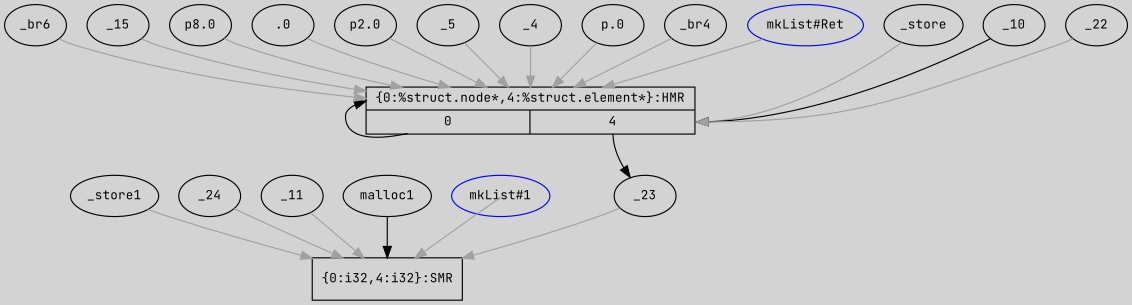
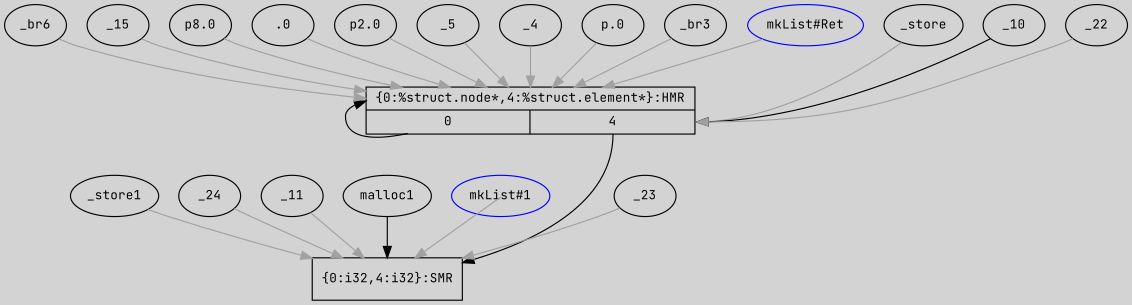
node "_br4": label "_br4" -> "_br3"
edge "{0:%struct.node*,4:%struct.element*}:HMR" -> "_23": now "{0:%struct.node*,4:%struct.element*}:HMR" -> "{0:i32,4:i32}:SMR"
